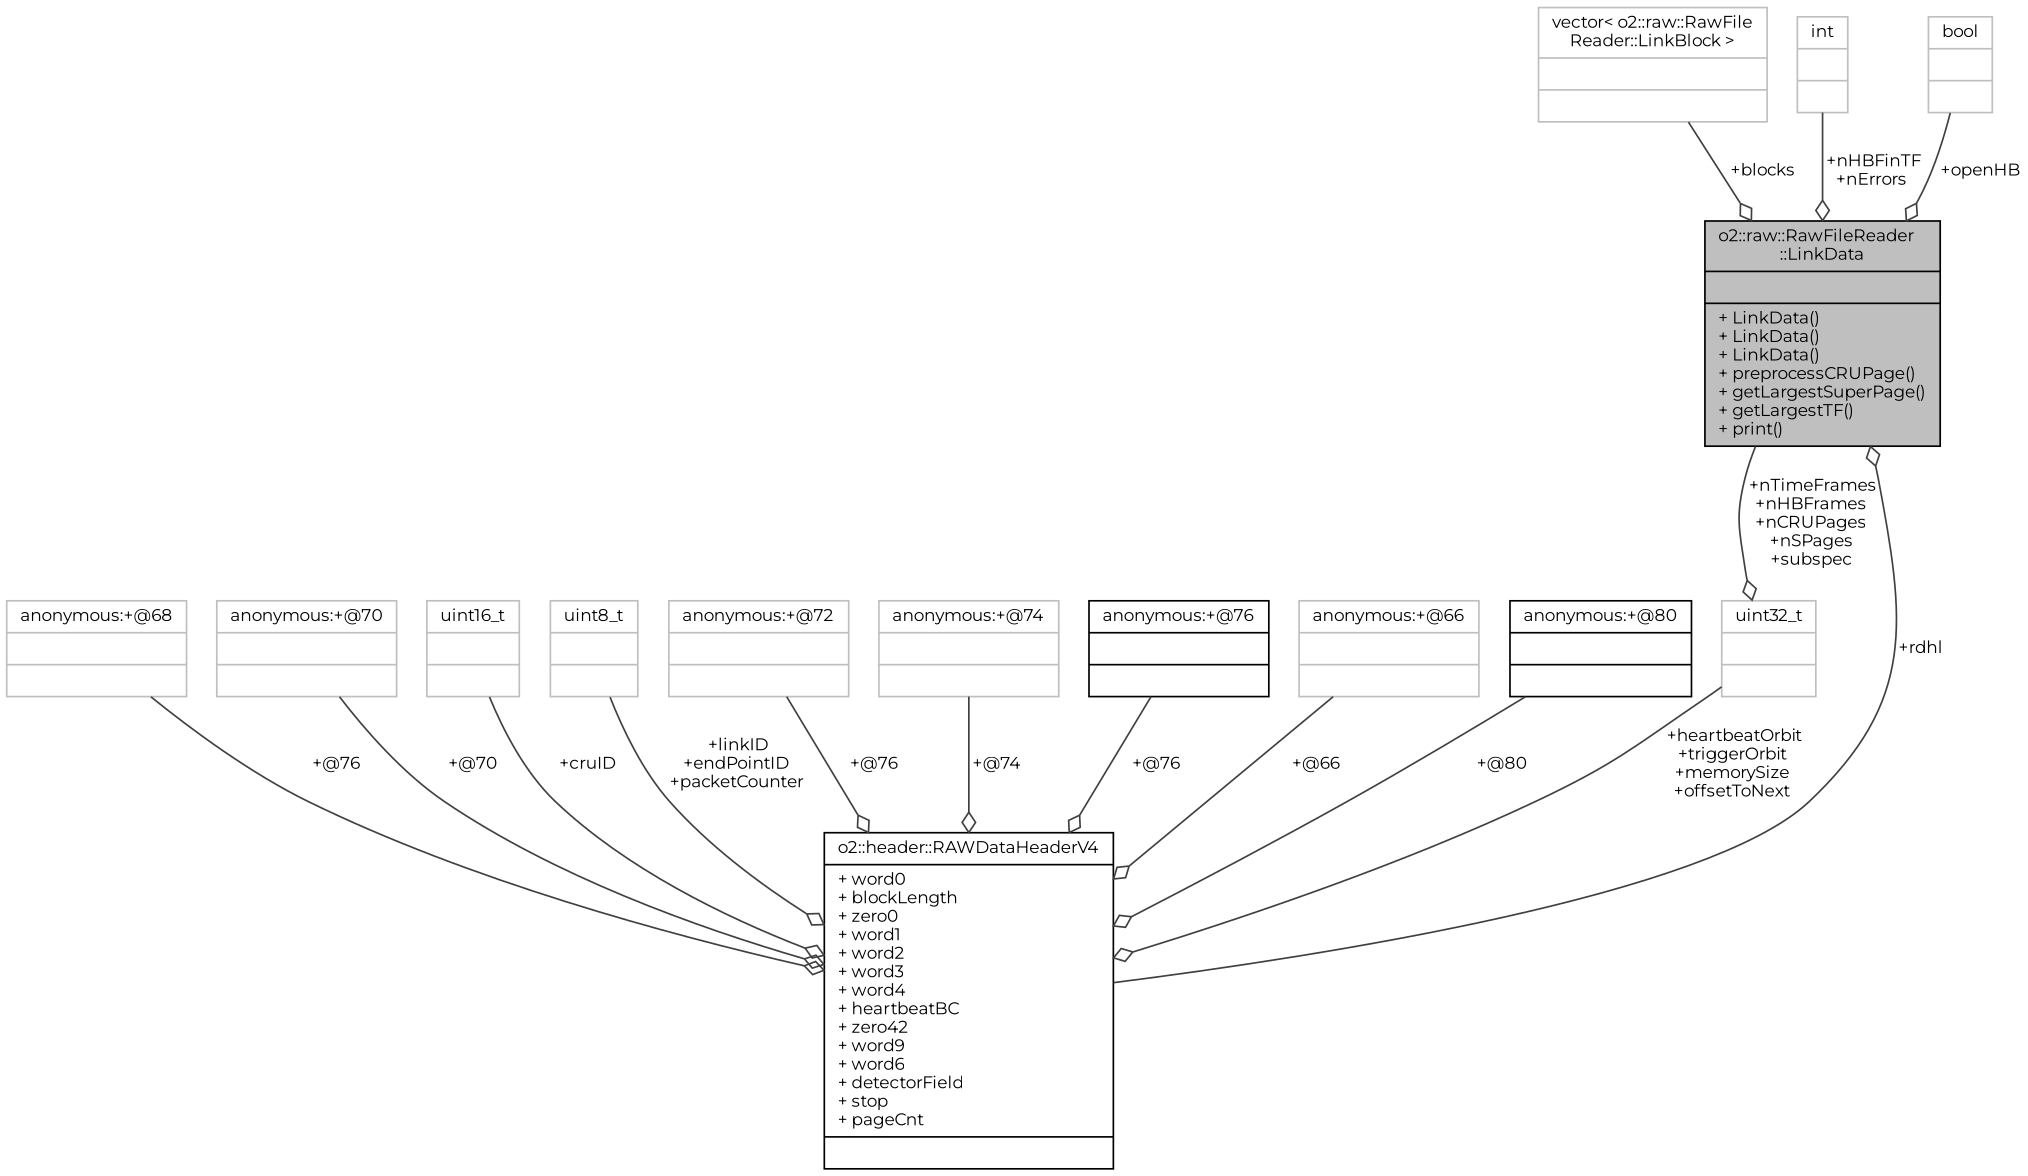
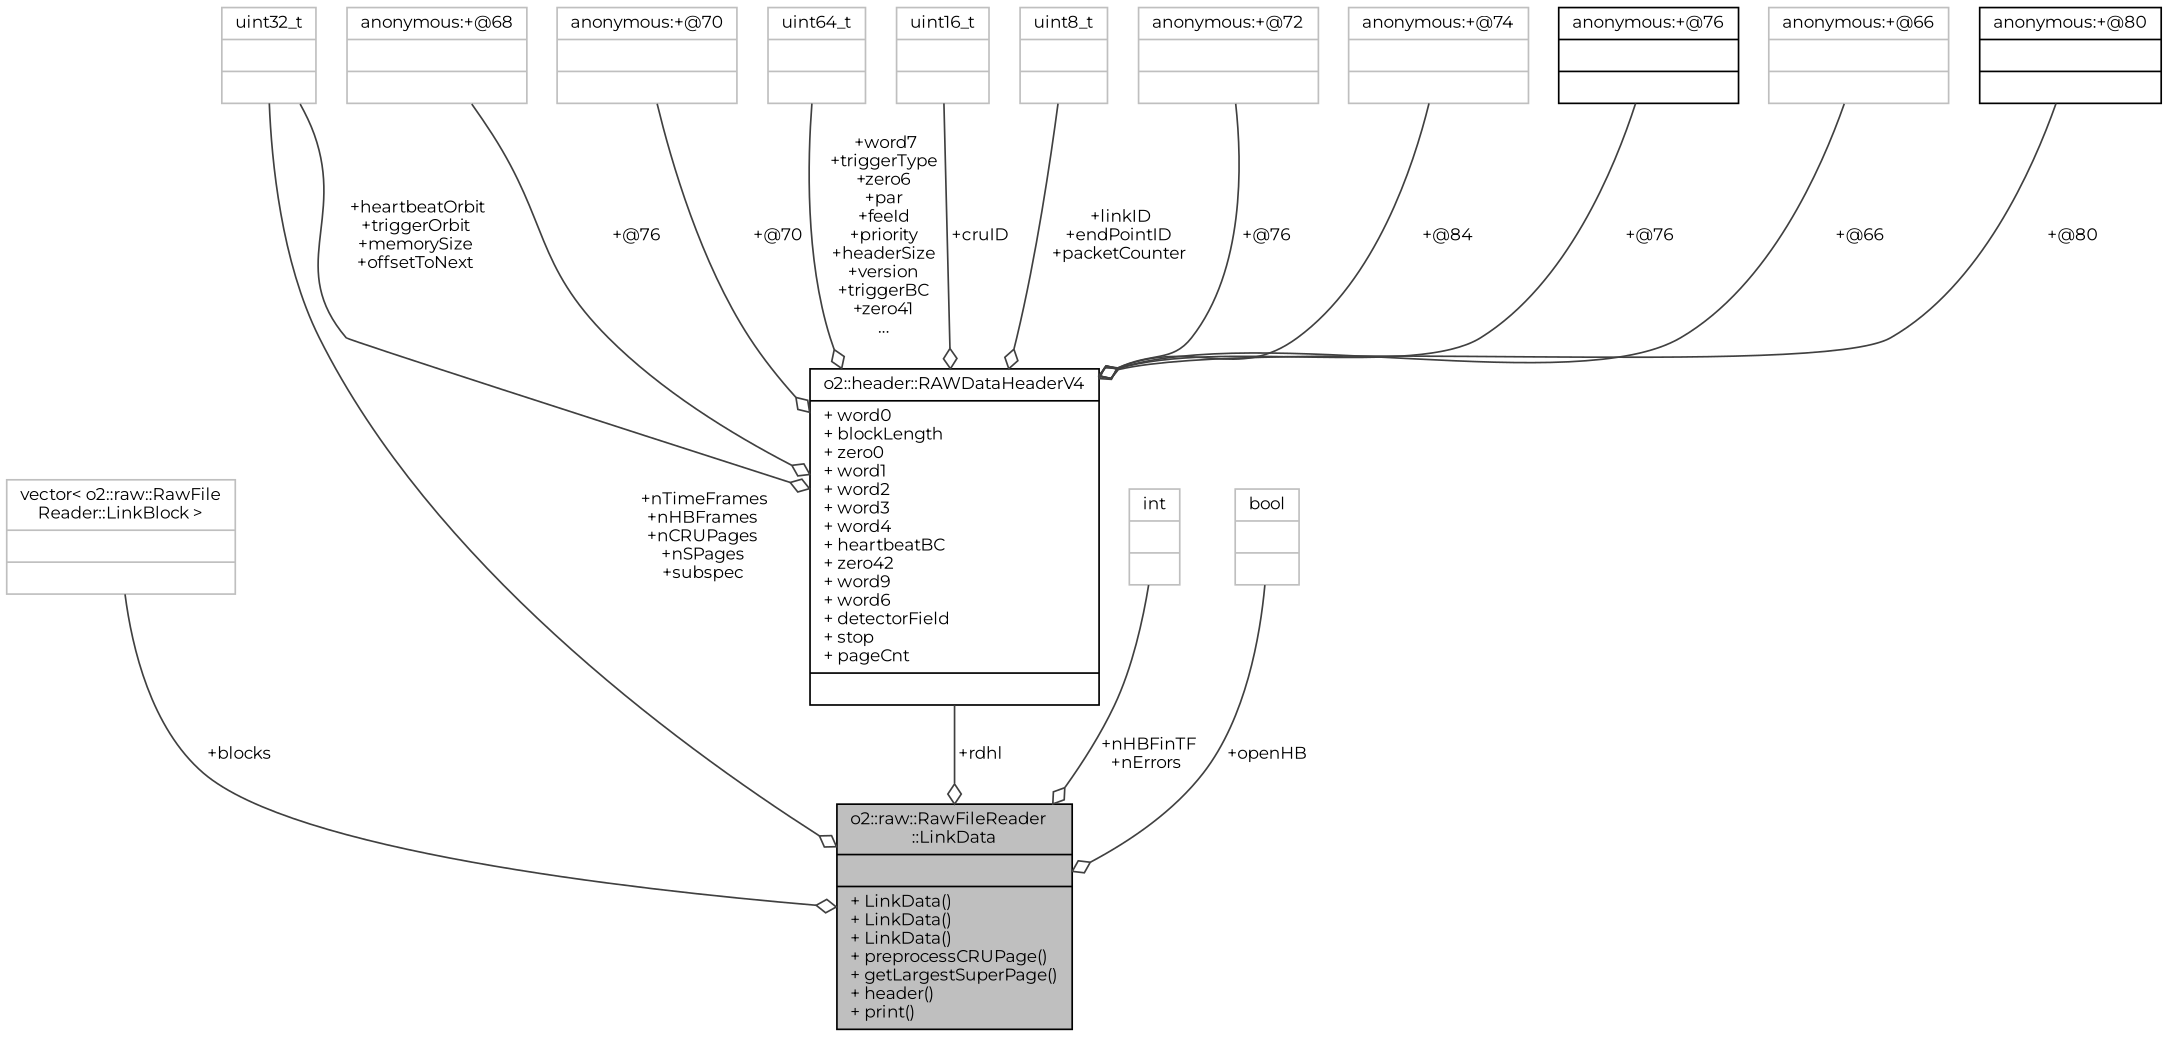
node "uint64_t": added
node "o2::raw::RawFileReader": text "+ getLargestTF()" -> "+ header()"
edge "o2::raw::RawFileReader" -> "uint32_t": reversed
edge "anonymous:+@74" -> "o2::header::RAWDataHeaderV4": label " +@74" -> " +@84"
